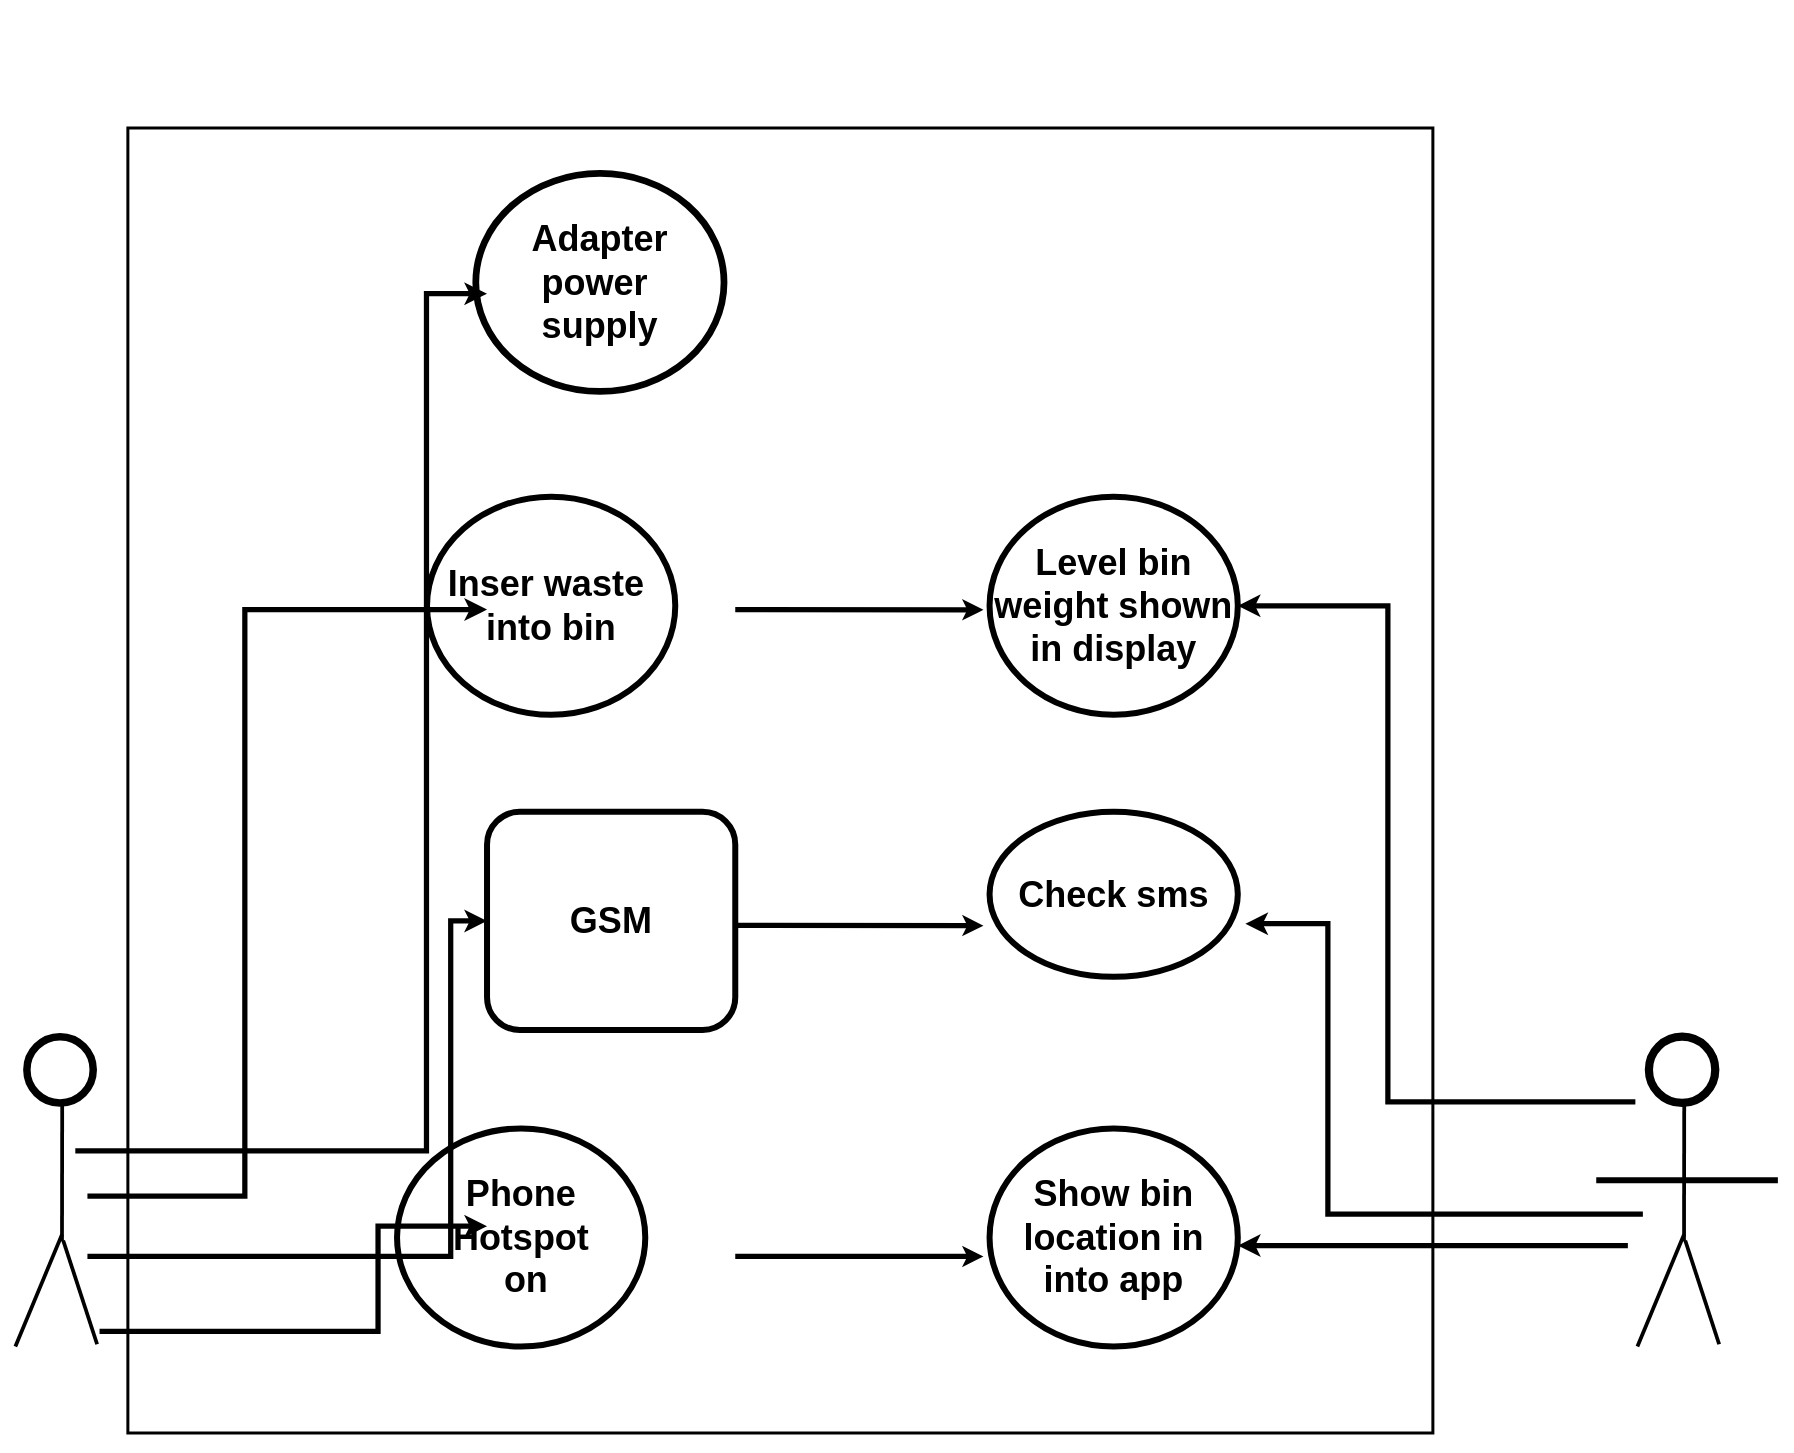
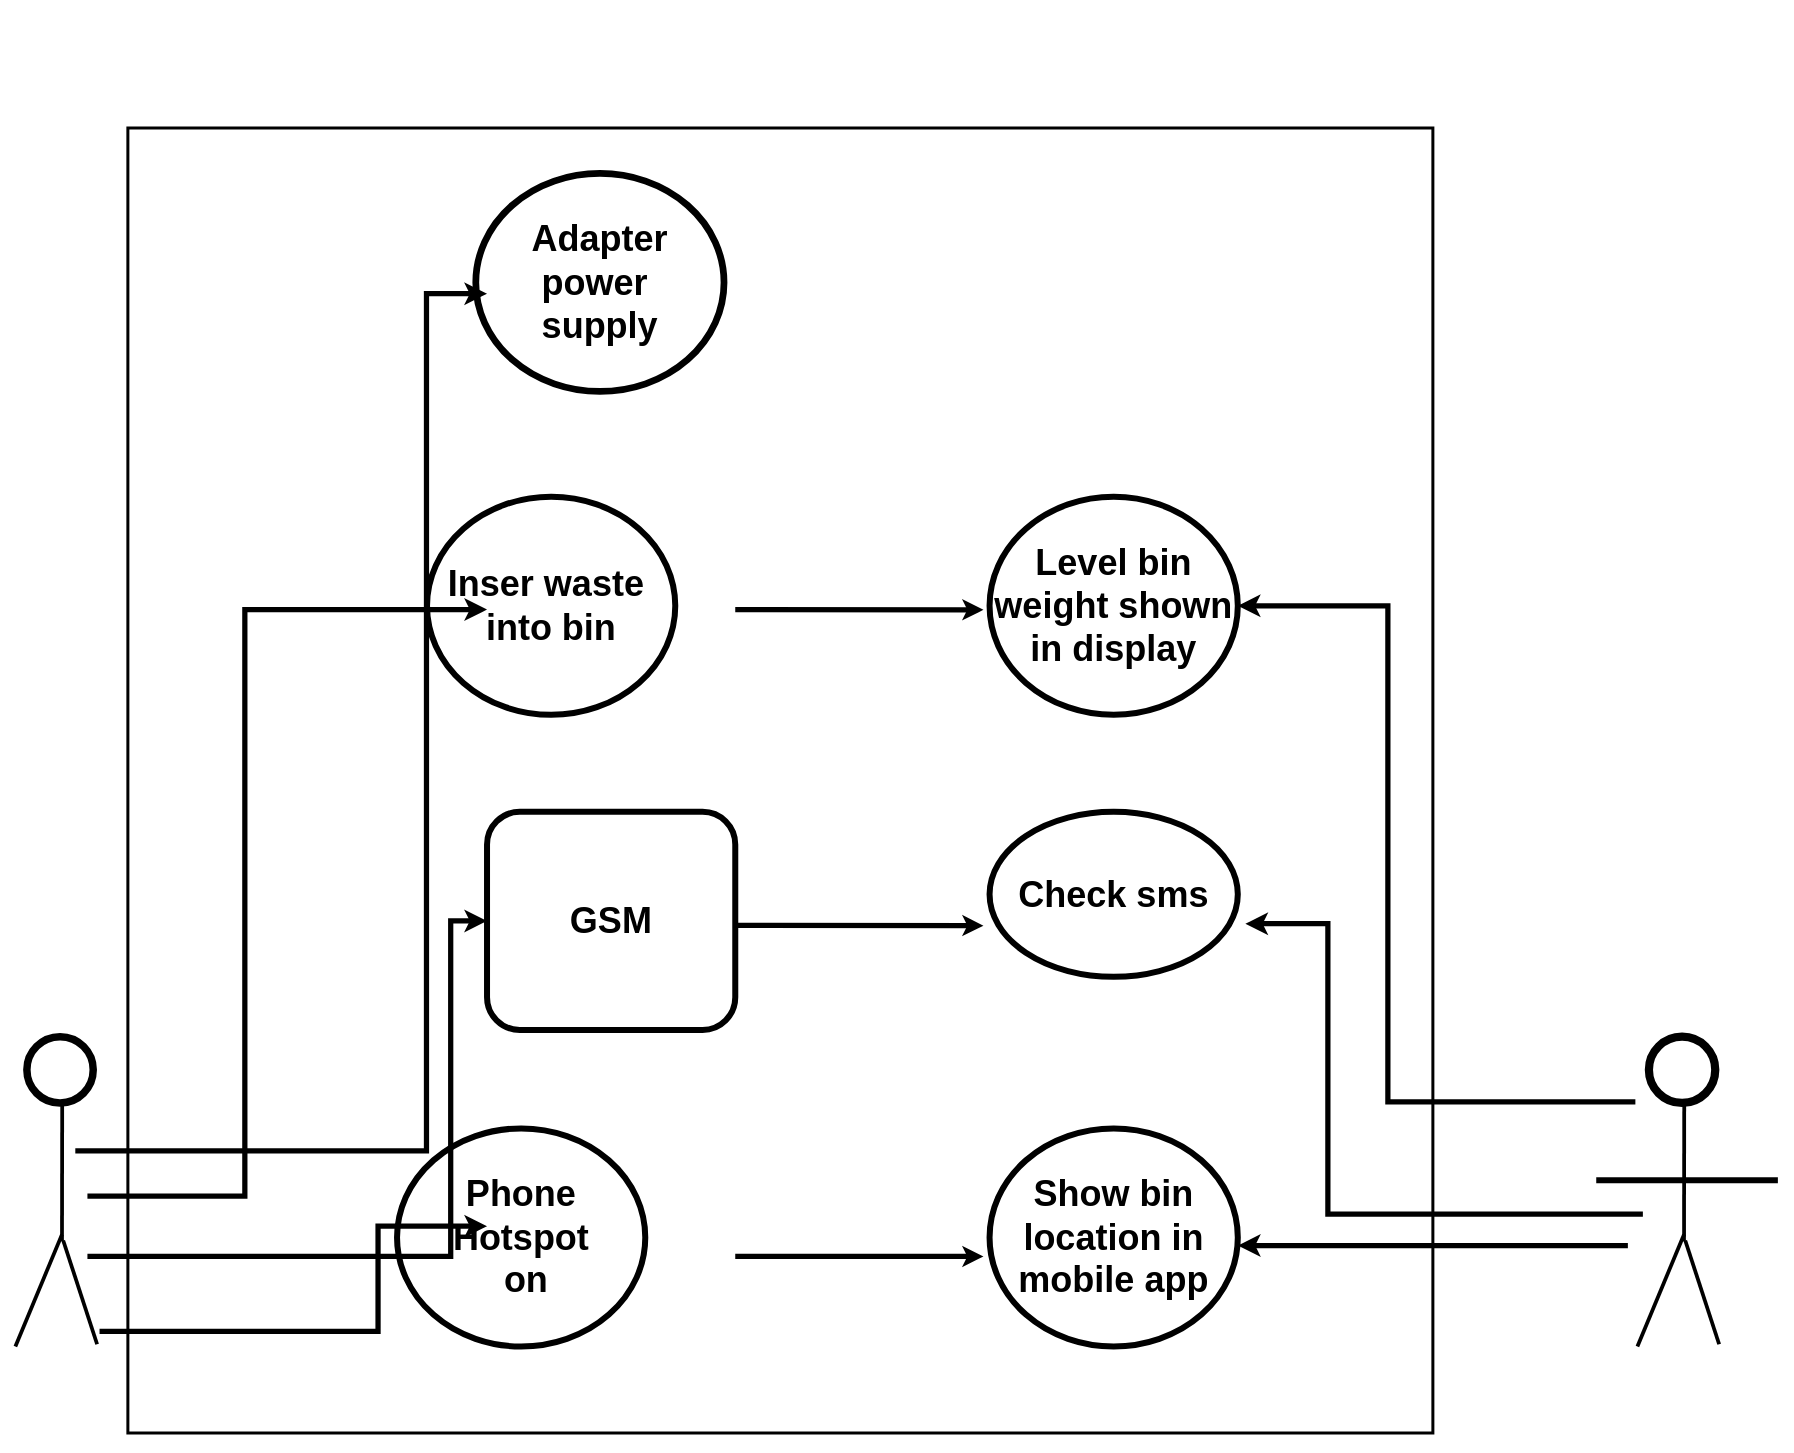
node "Show bin location in into app": label "Show bin location in into app" -> "Show bin location in mobile app"
